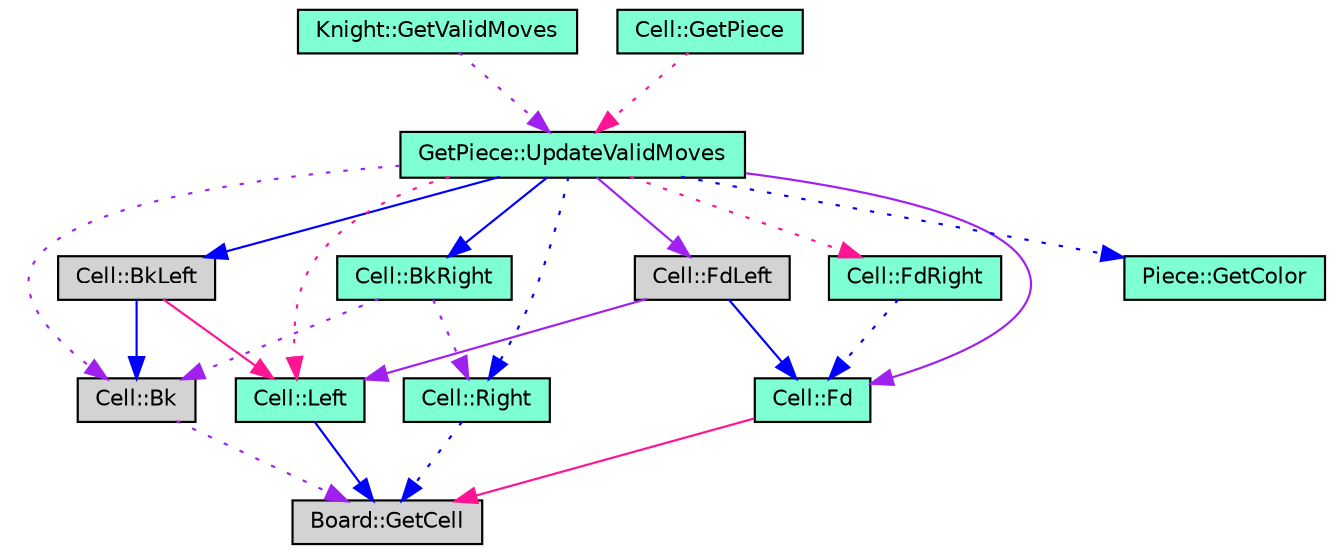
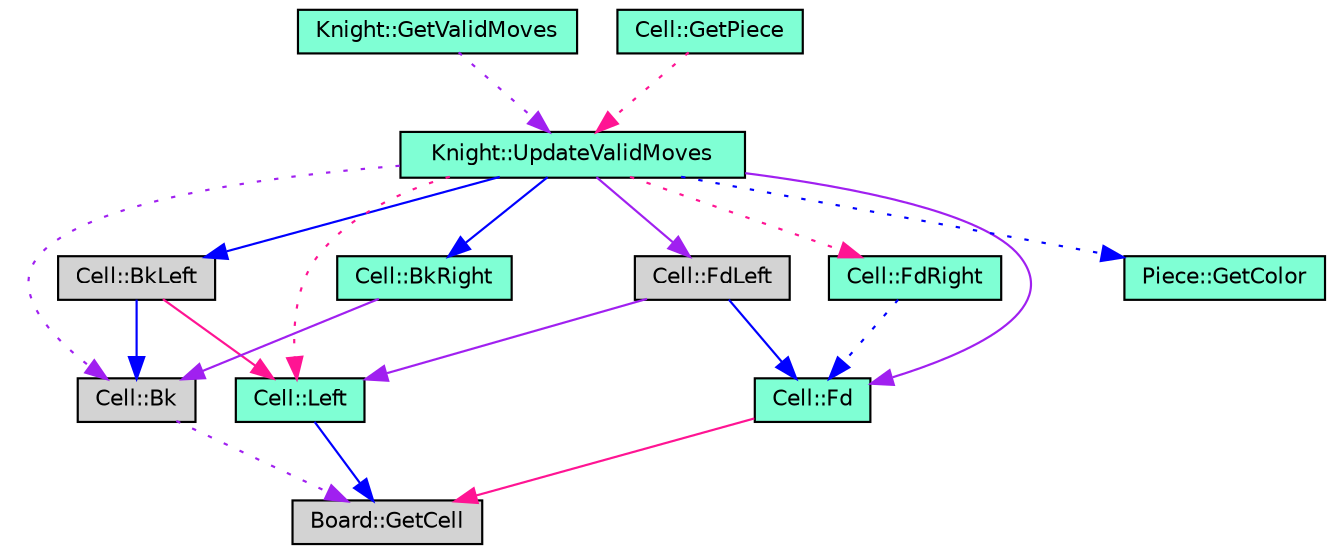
node "GetPiece::UpdateValidMoves": label "GetPiece::UpdateValidMoves" -> "Knight::UpdateValidMoves"
edge "Cell::BkRight" -> "Cell::Bk": style dotted -> solid
node "Cell::Right": removed
